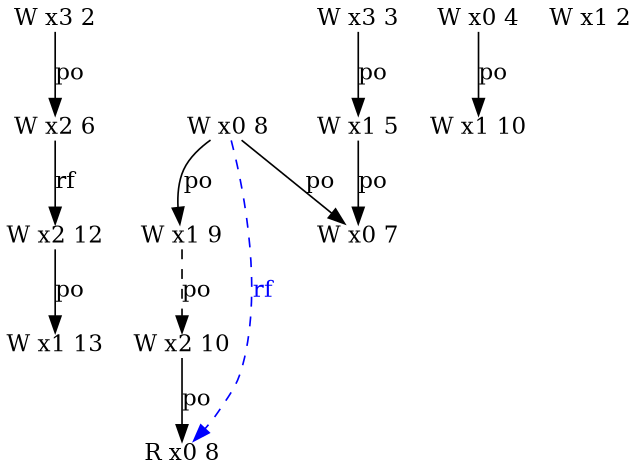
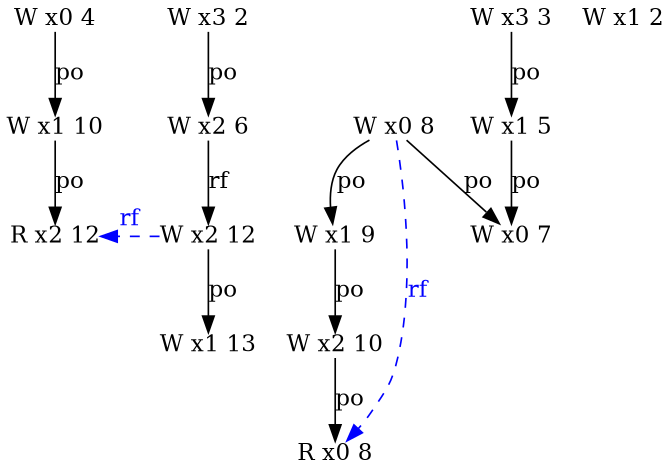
node "R x2 12": added
edge "W x1 9" -> "W x2 10": style dashed -> solid
